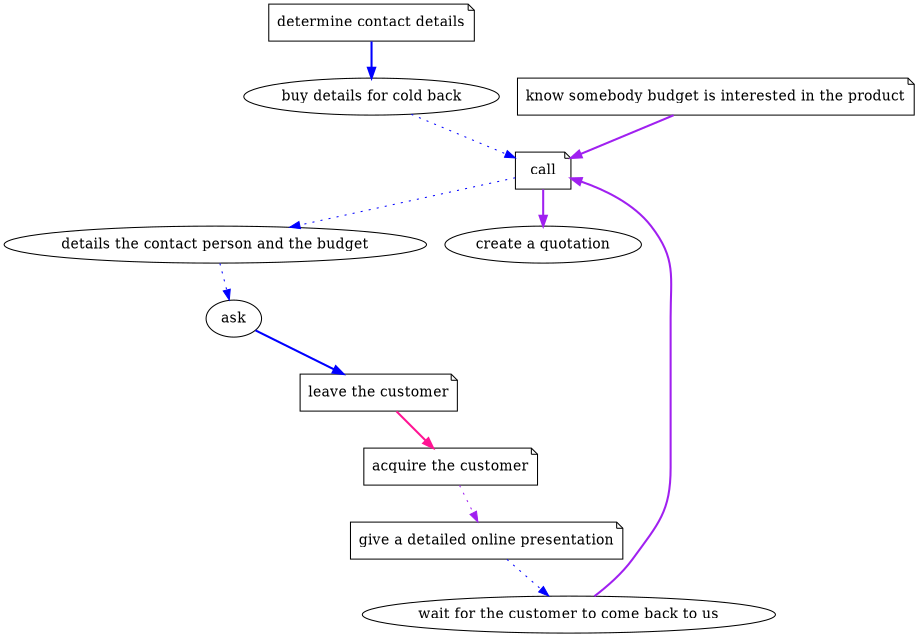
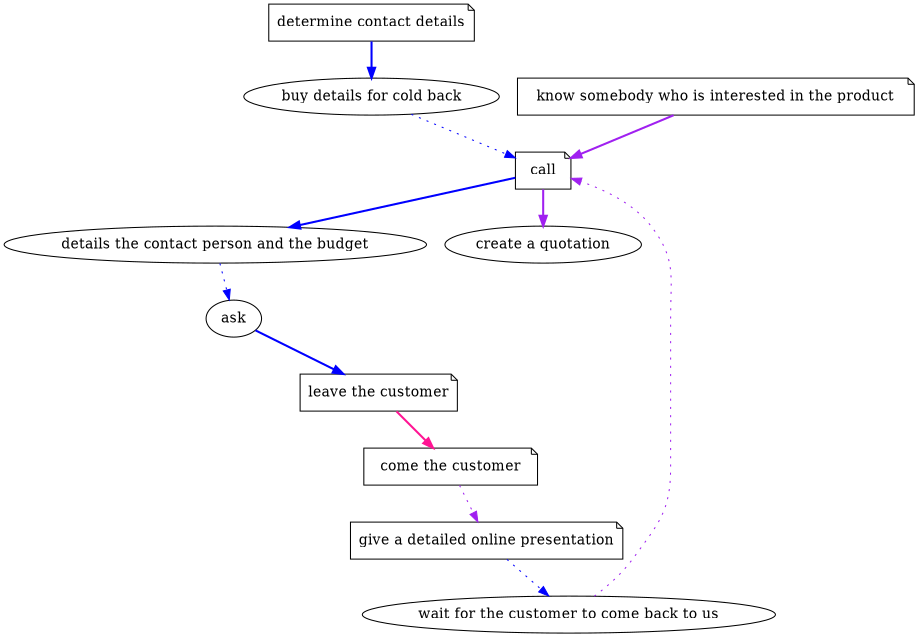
node "know somebody budget is interested in the product": label "know somebody budget is interested in the product" -> "know somebody who is interested in the product"
edge "call" -> "details the contact person and the budget": style dotted -> bold
edge "wait for the customer to come back to us" -> "call": style bold -> dotted
node "acquire the customer": label "acquire the customer" -> "come the customer"
